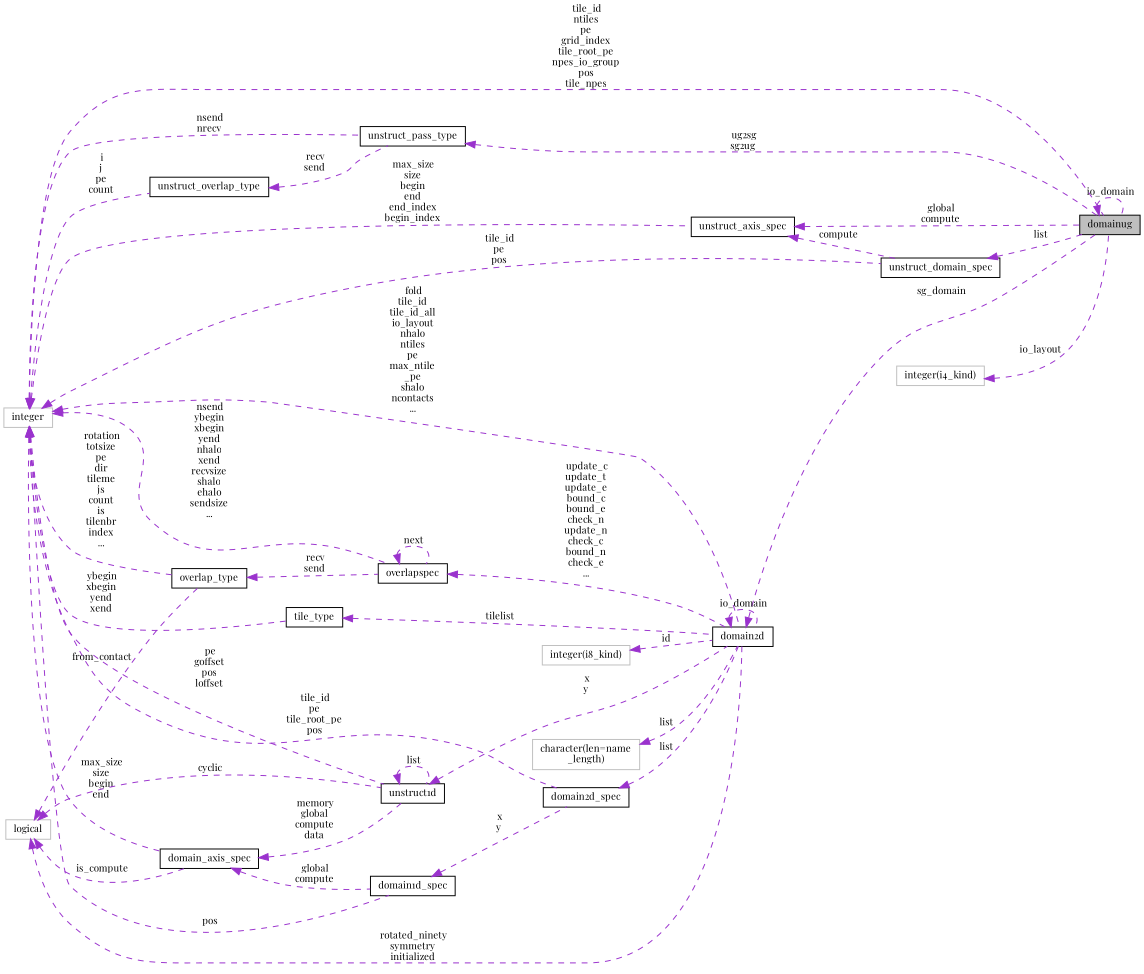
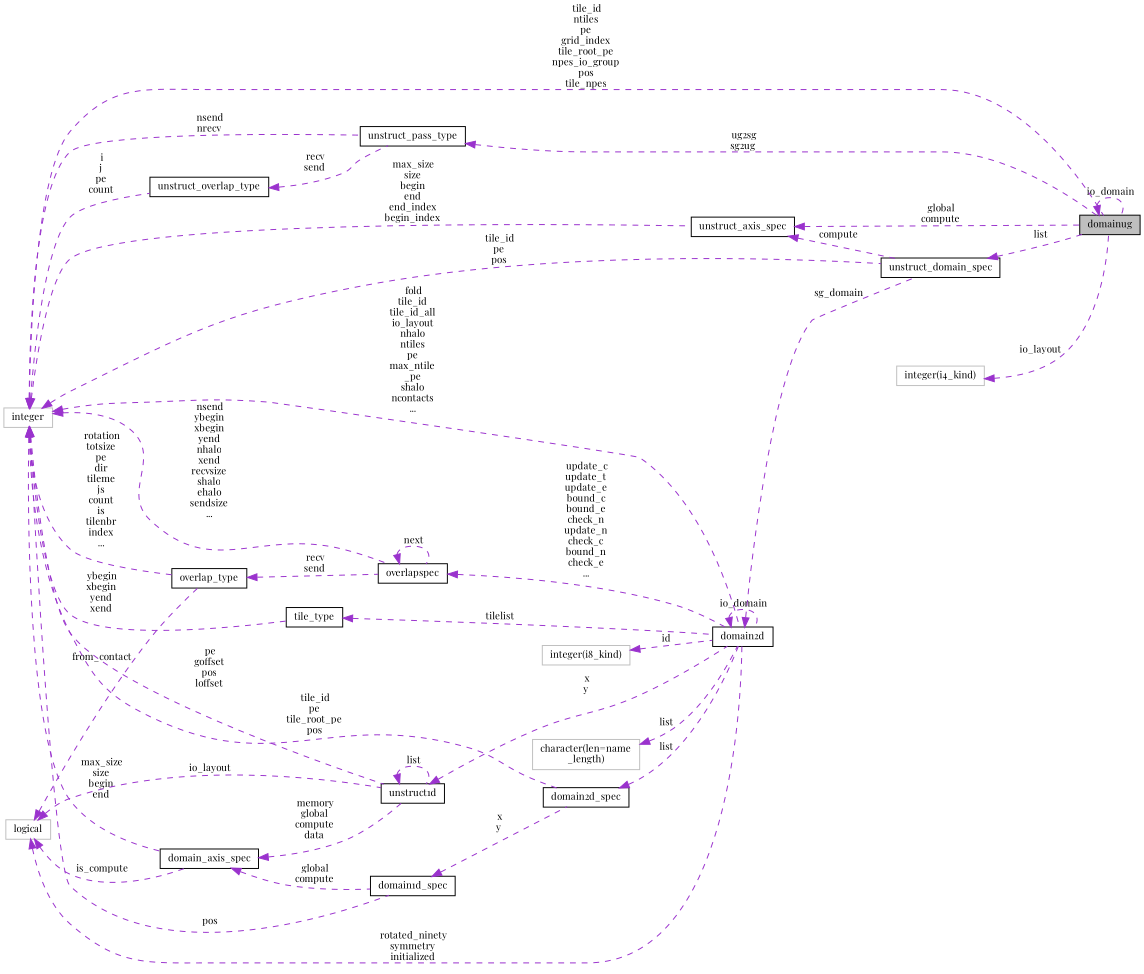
edge "domainug" -> "domain2d": now "unstruct_domain_spec" -> "domain2d"
edge "unstruct1d" -> "logical": label " cyclic" -> " io_layout"
